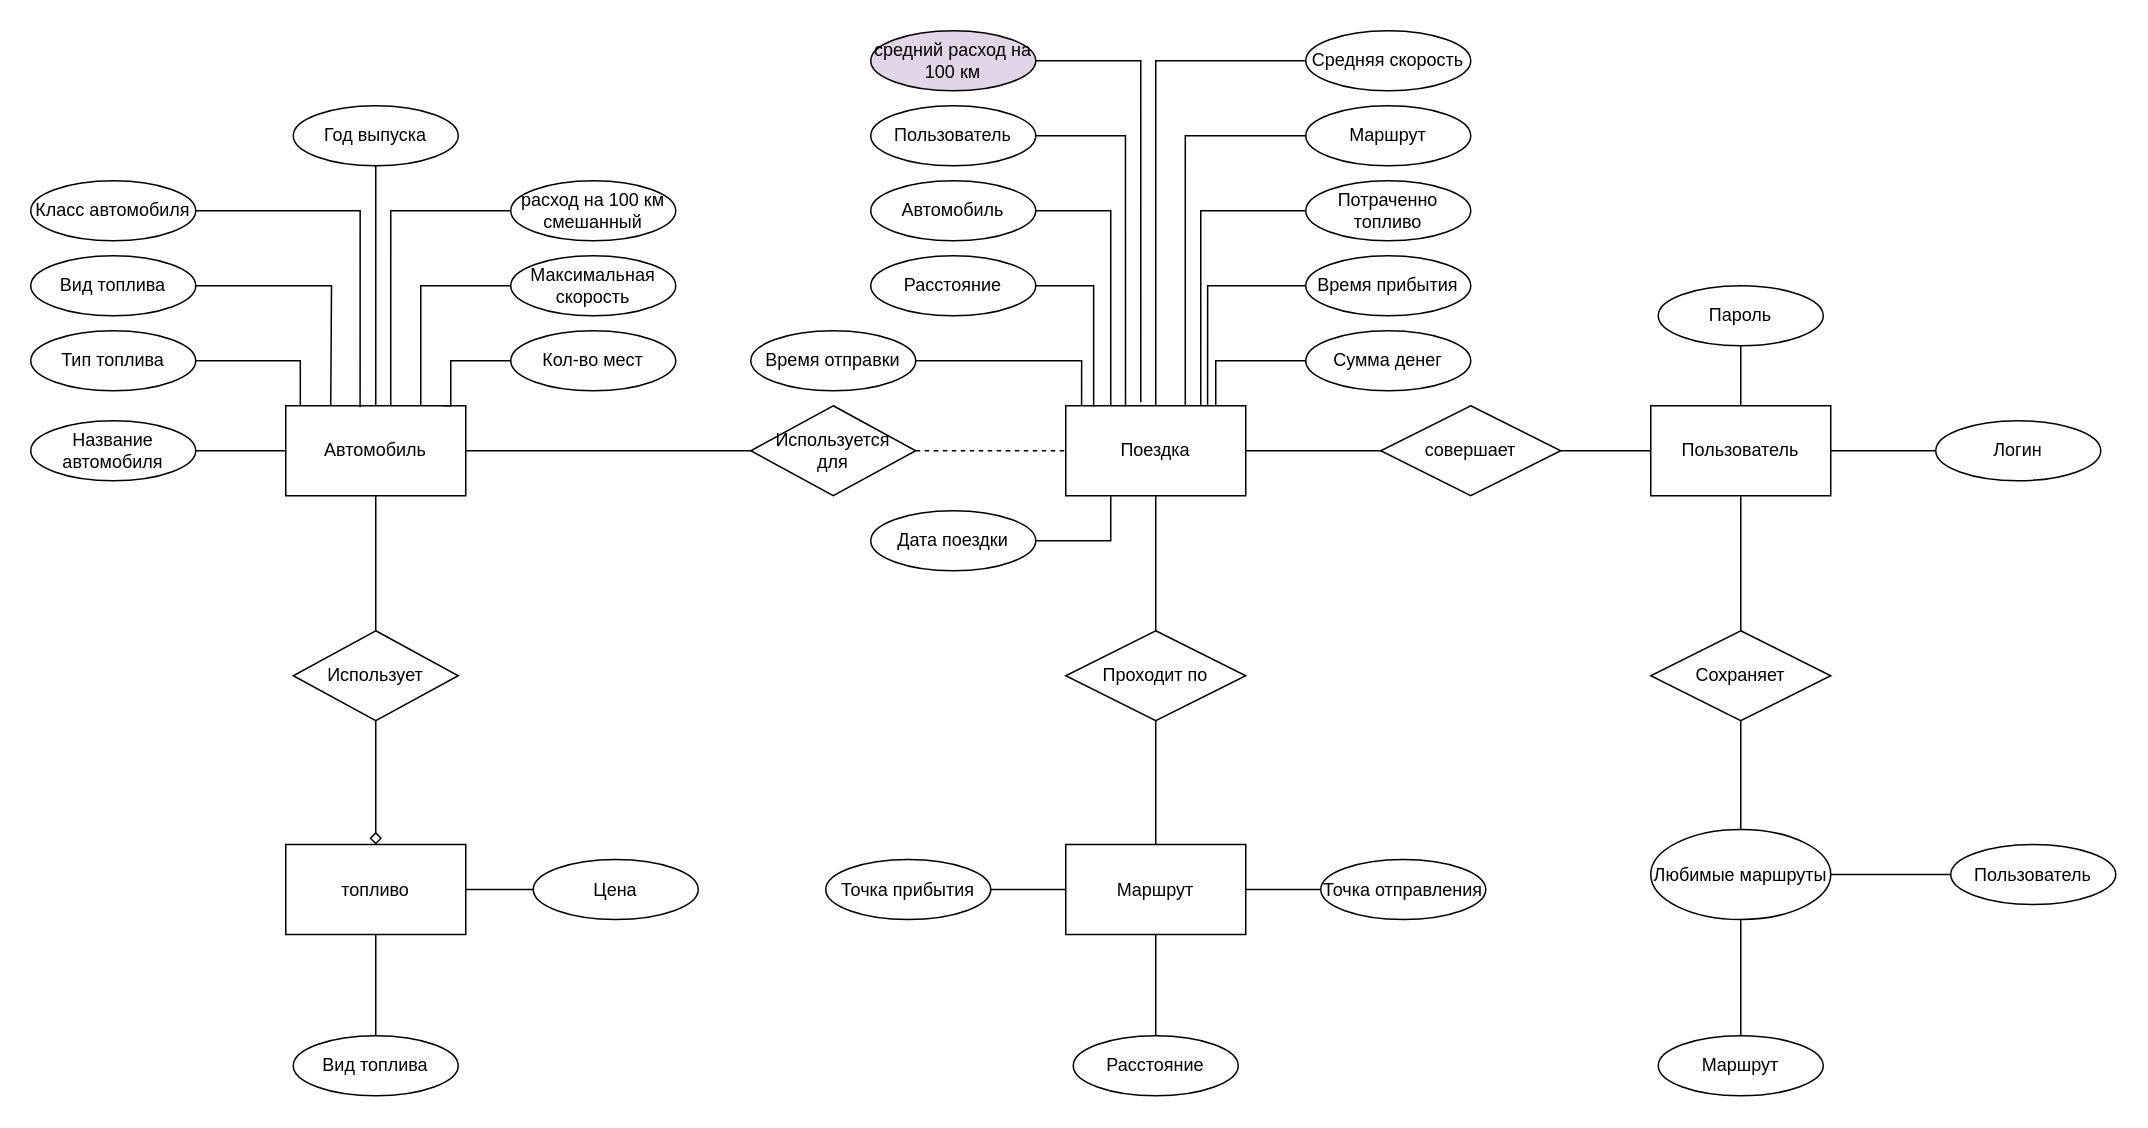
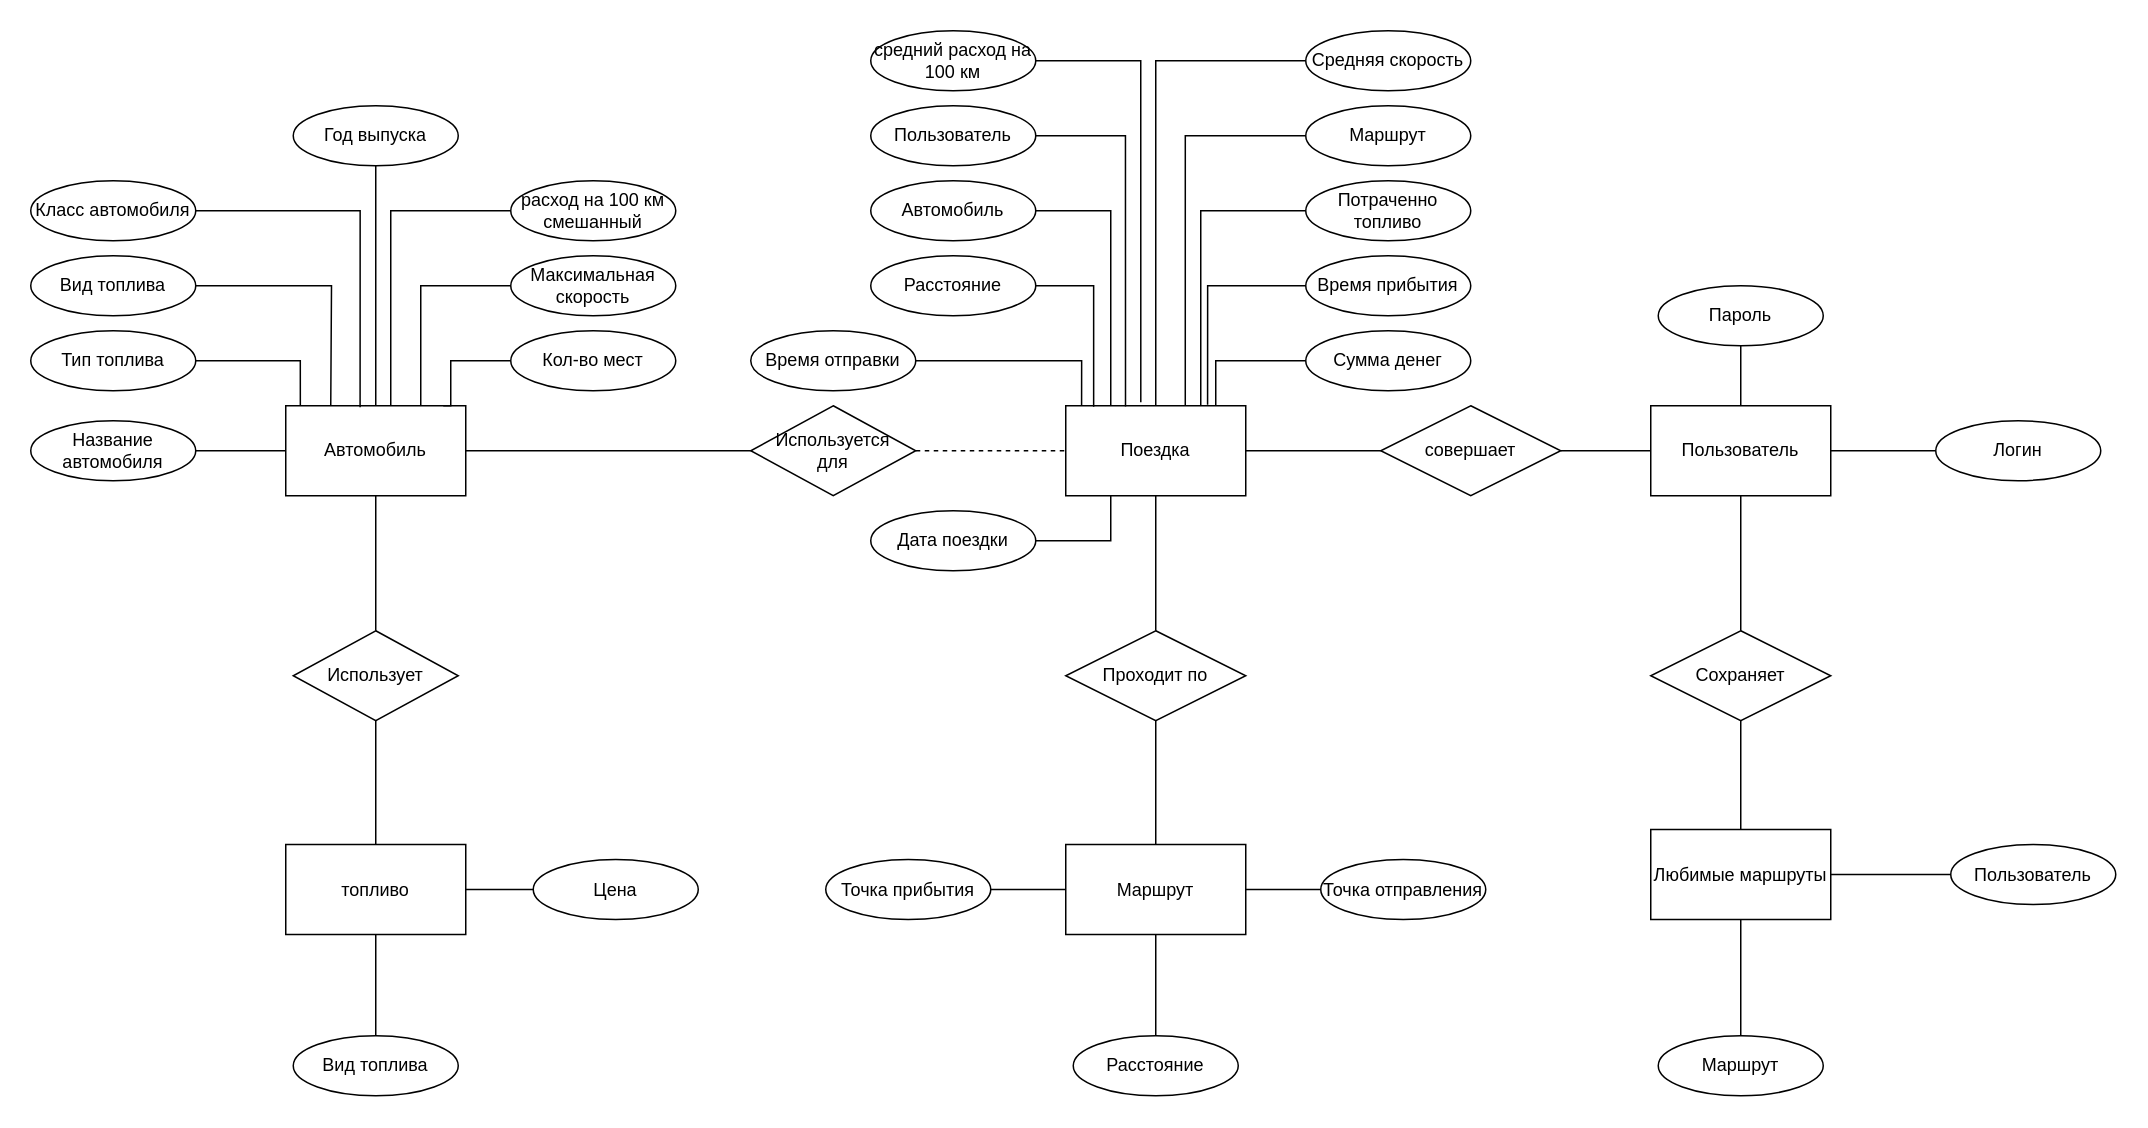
node "средний расход на 100 км": fillcolor #e1d5e7 -> #ffffff
edge "Использует" -> "топливо": arrowhead diamond -> none
node "Любимые маршруты": shape ellipse -> rectangle
